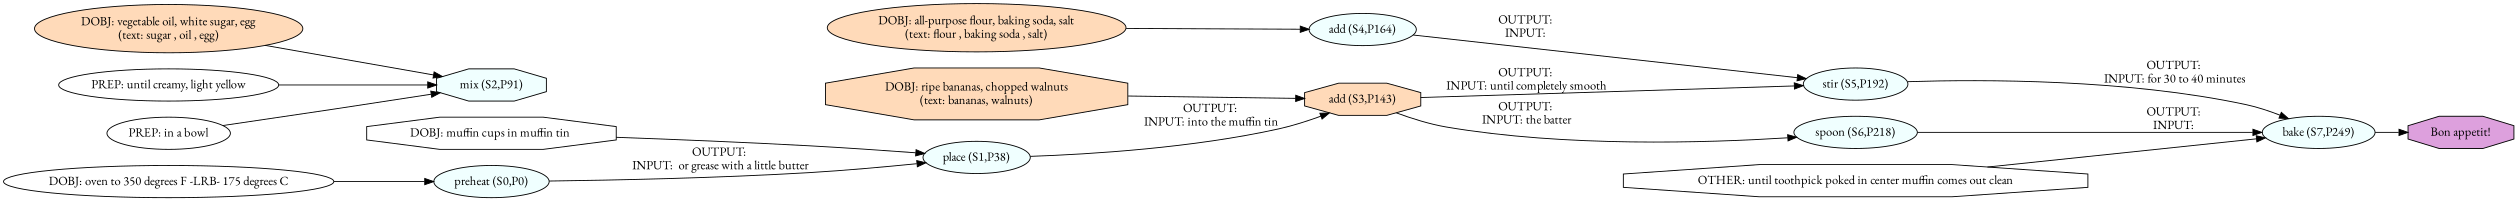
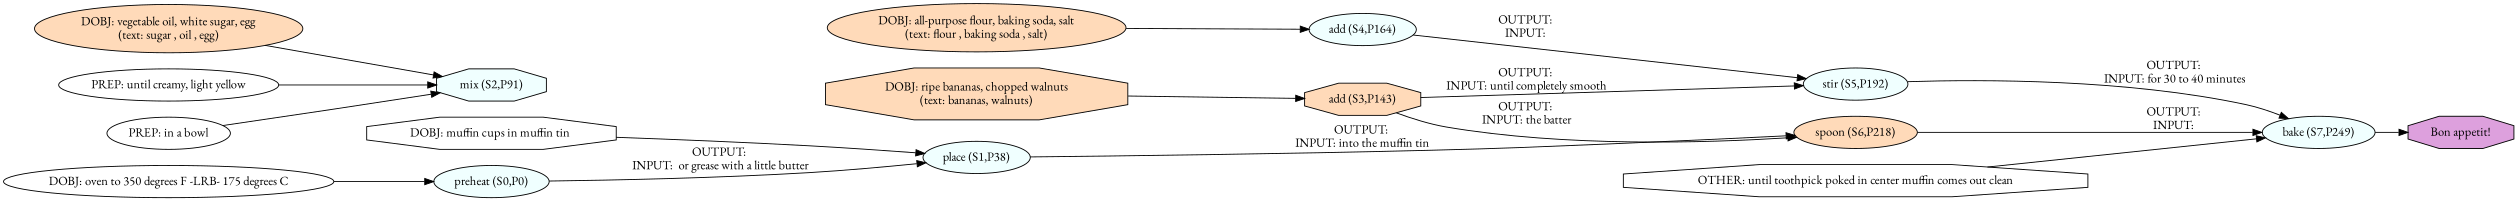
node "spoon (S6,P218)": fillcolor azure -> peachpuff
edge "place (S1,P38)" -> "add (S3,P143)": now "place (S1,P38)" -> "spoon (S6,P218)"
